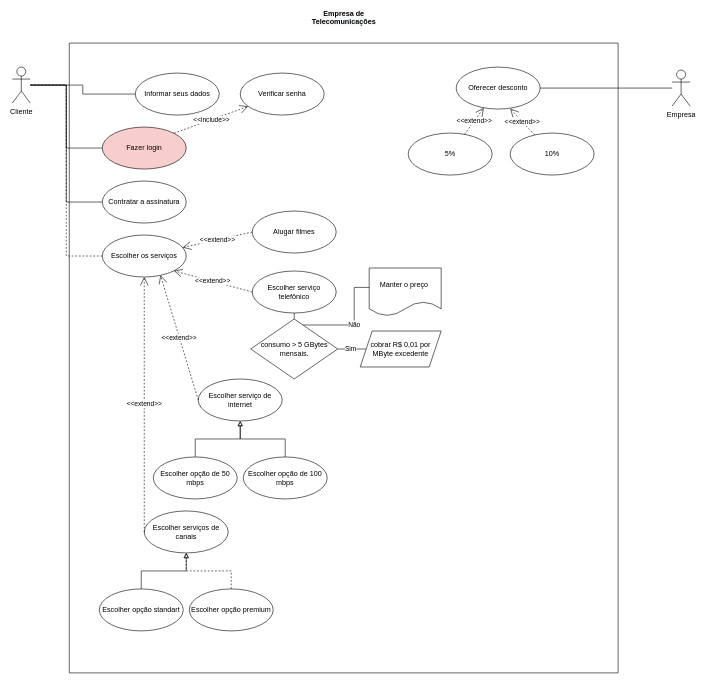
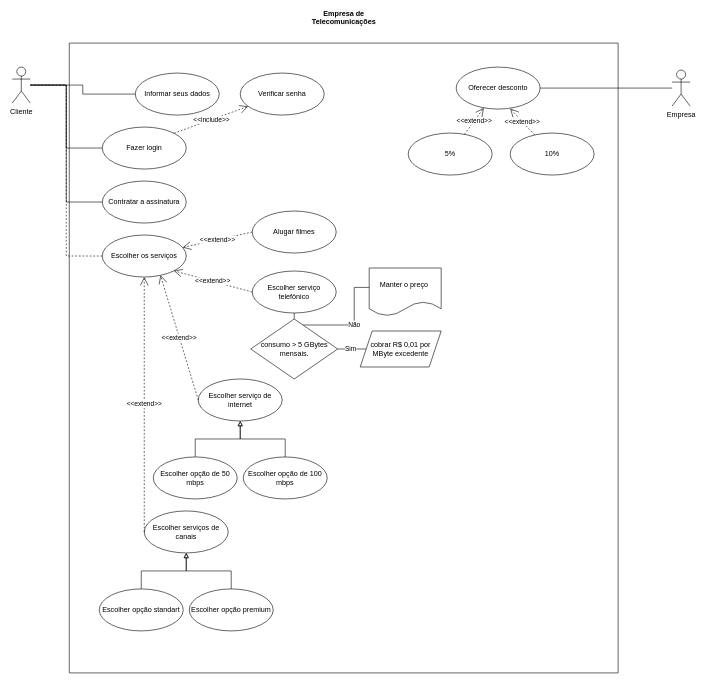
node "Fazer login": fillcolor #f8cecc -> #ffffff
edge "Escolher opção premium" -> "Escolher serviços de canais": style dashed -> solid
